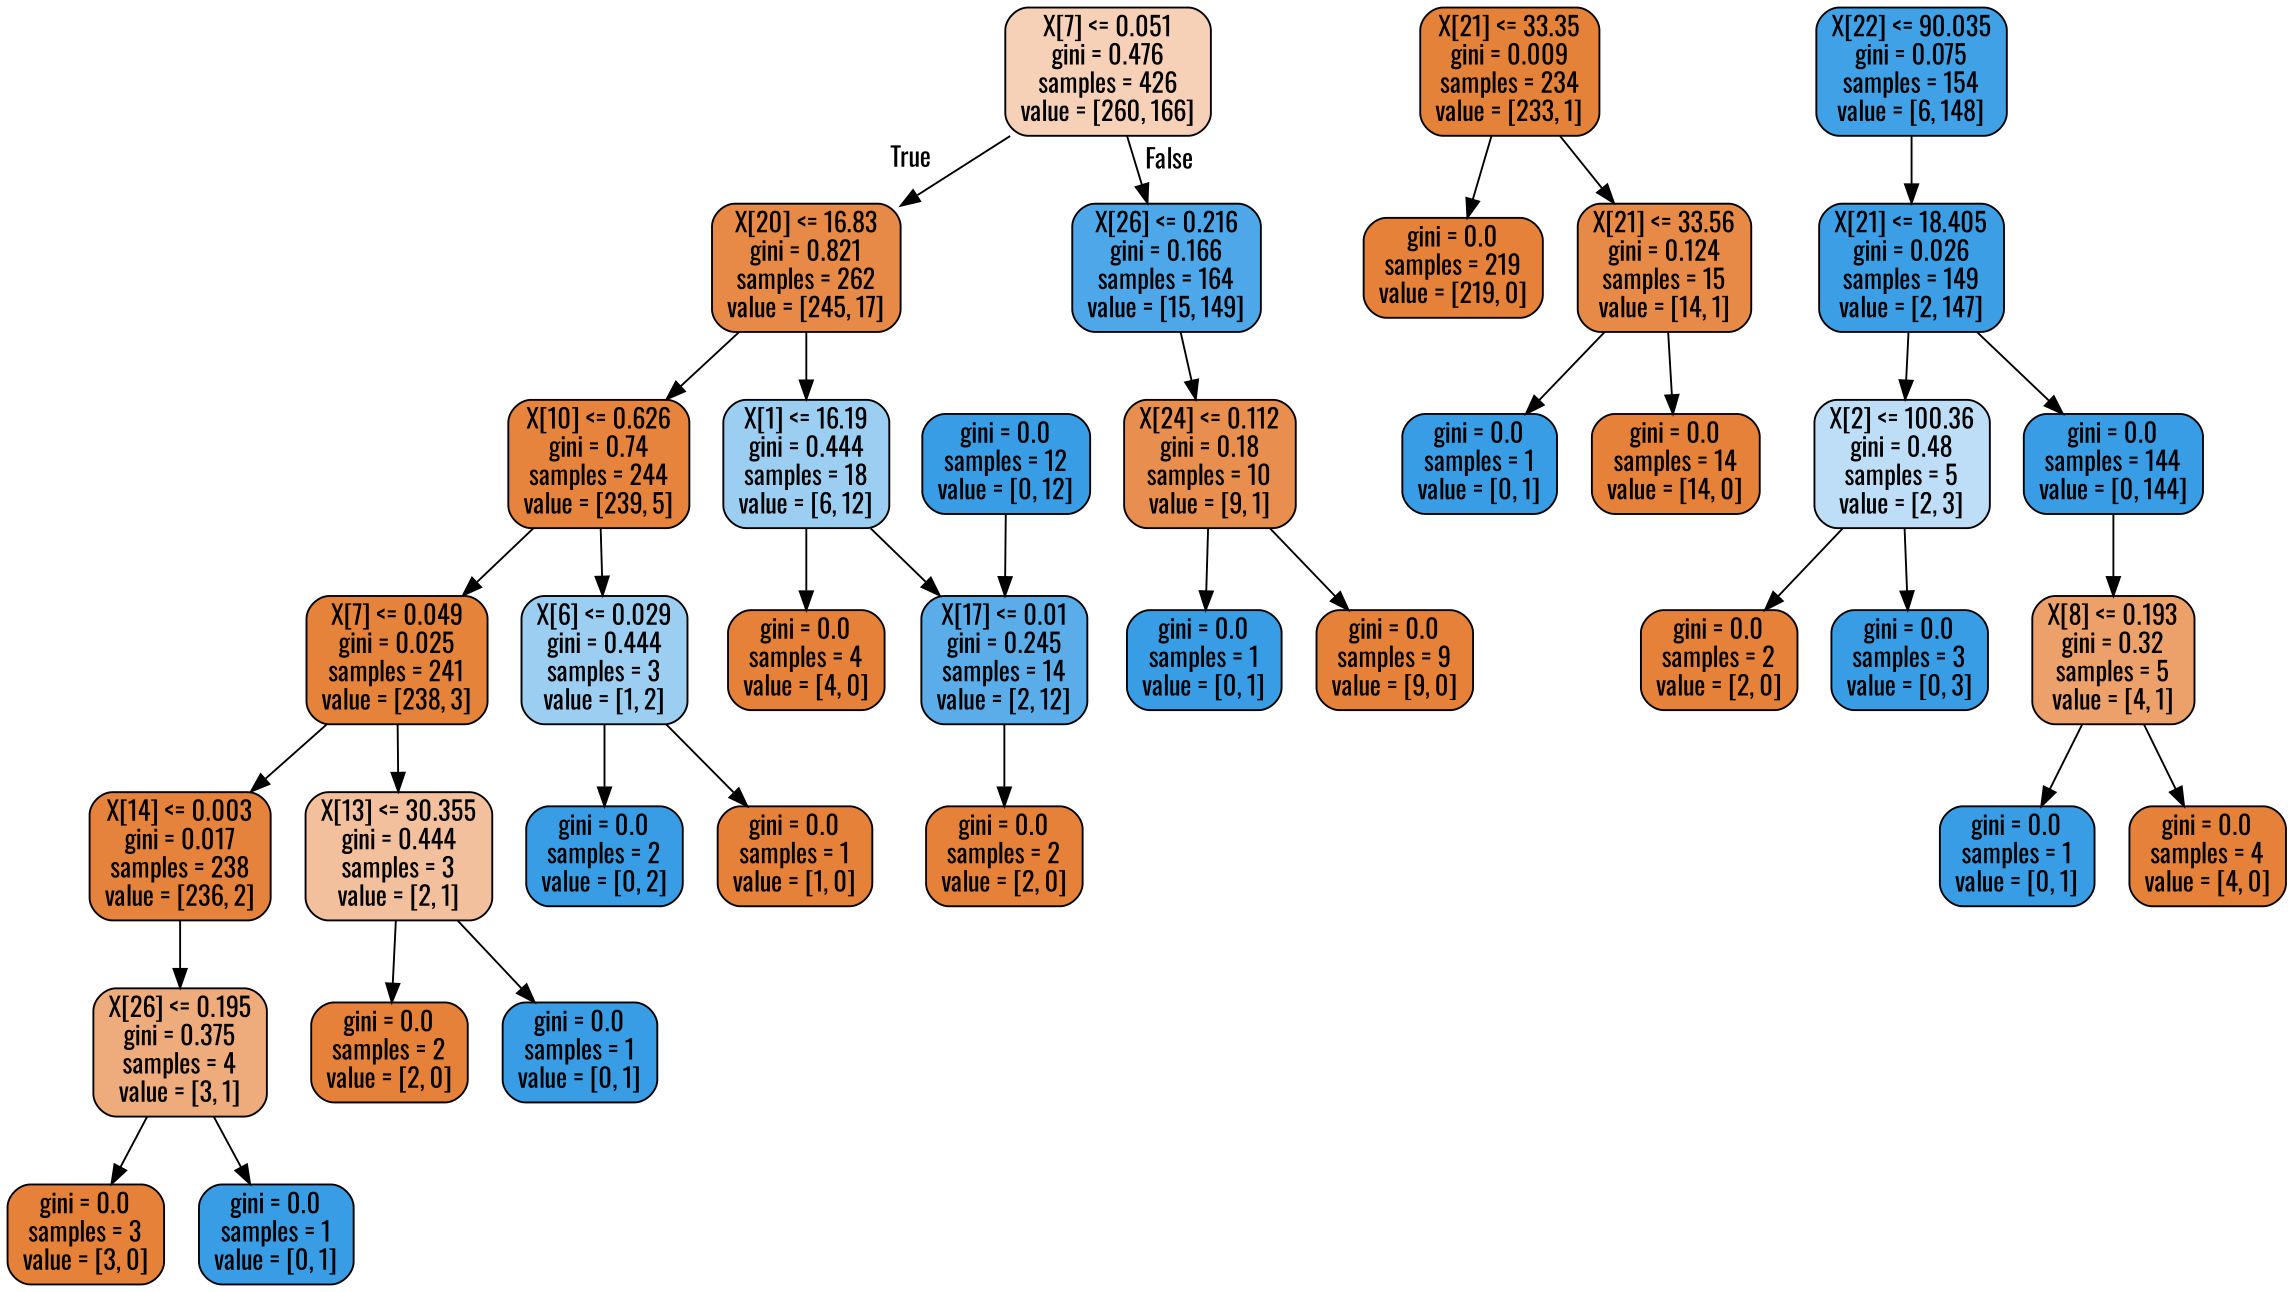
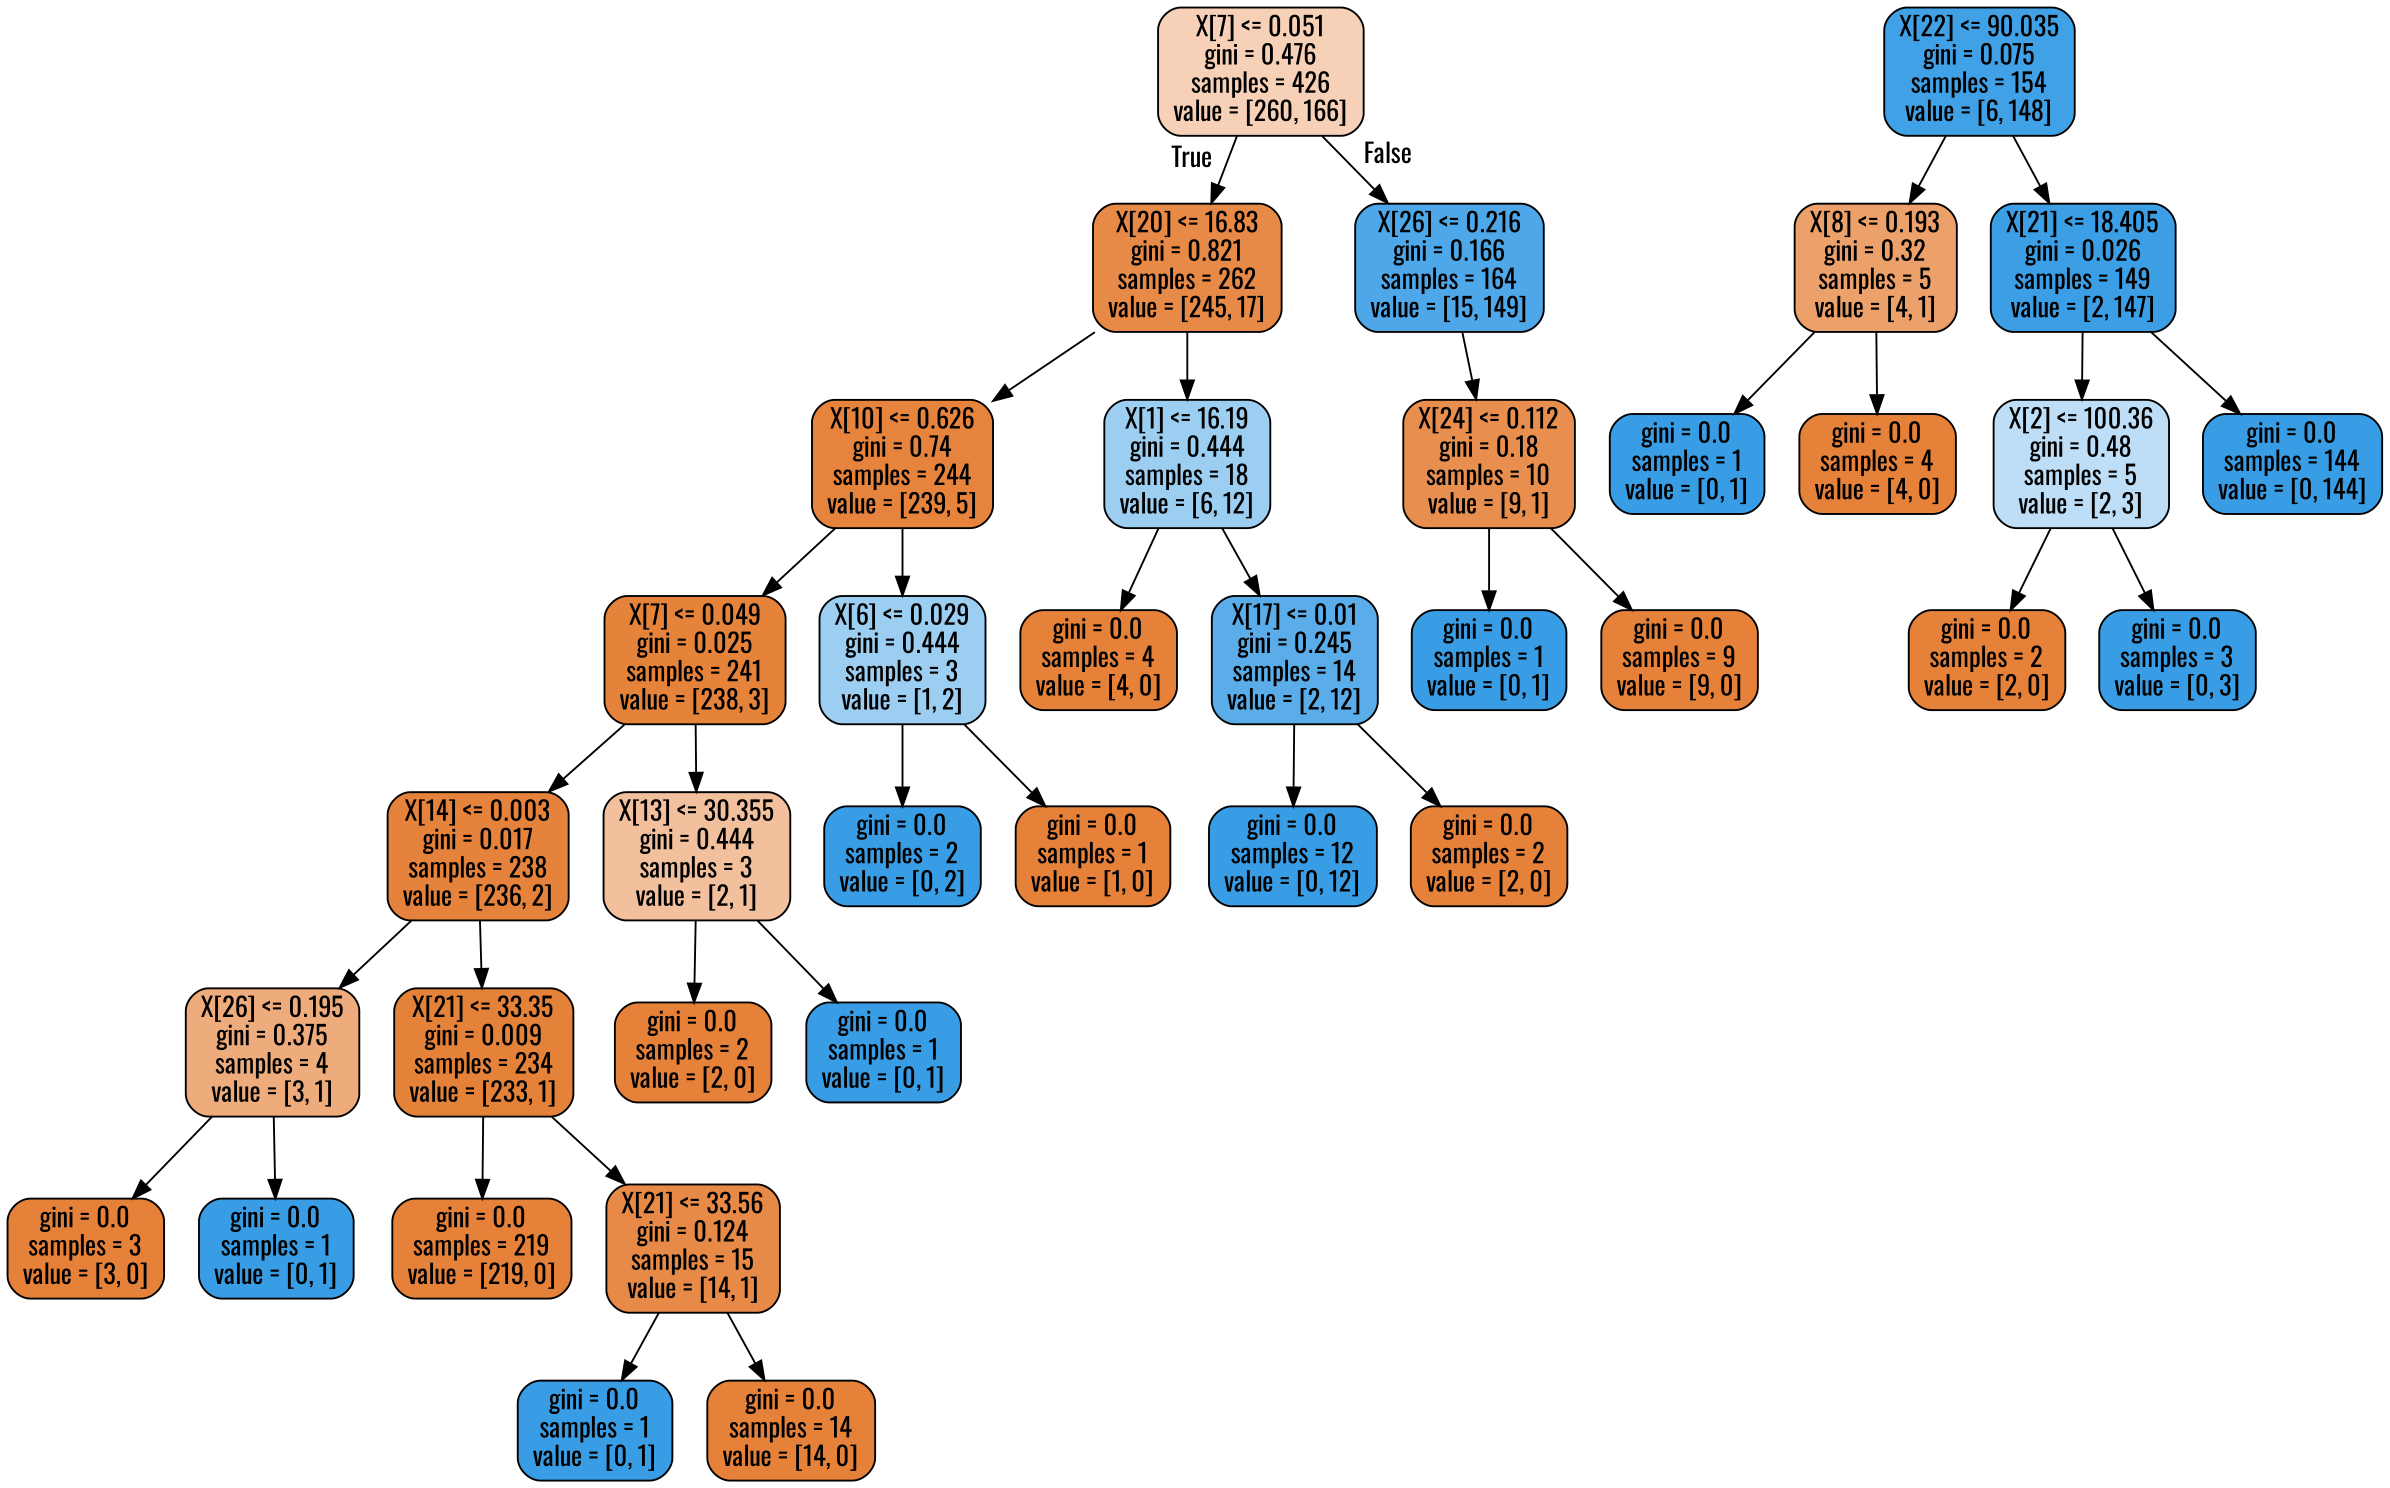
edge "gini = 0.0 samples = 12 value = [0, 12]" -> "X[17] <= 0.01 gini = 0.245 samples = 14 value = [2, 12]": reversed
edge "gini = 0.0 samples = 144 value = [0, 144]" -> "X[8] <= 0.193 gini = 0.32 samples = 5 value = [4, 1]": now "X[22] <= 90.035 gini = 0.075 samples = 154 value = [6, 148]" -> "X[8] <= 0.193 gini = 0.32 samples = 5 value = [4, 1]"
edge "X[14] <= 0.003 gini = 0.017 samples = 238 value = [236, 2]" -> "X[21] <= 33.35 gini = 0.009 samples = 234 value = [233, 1]": added
